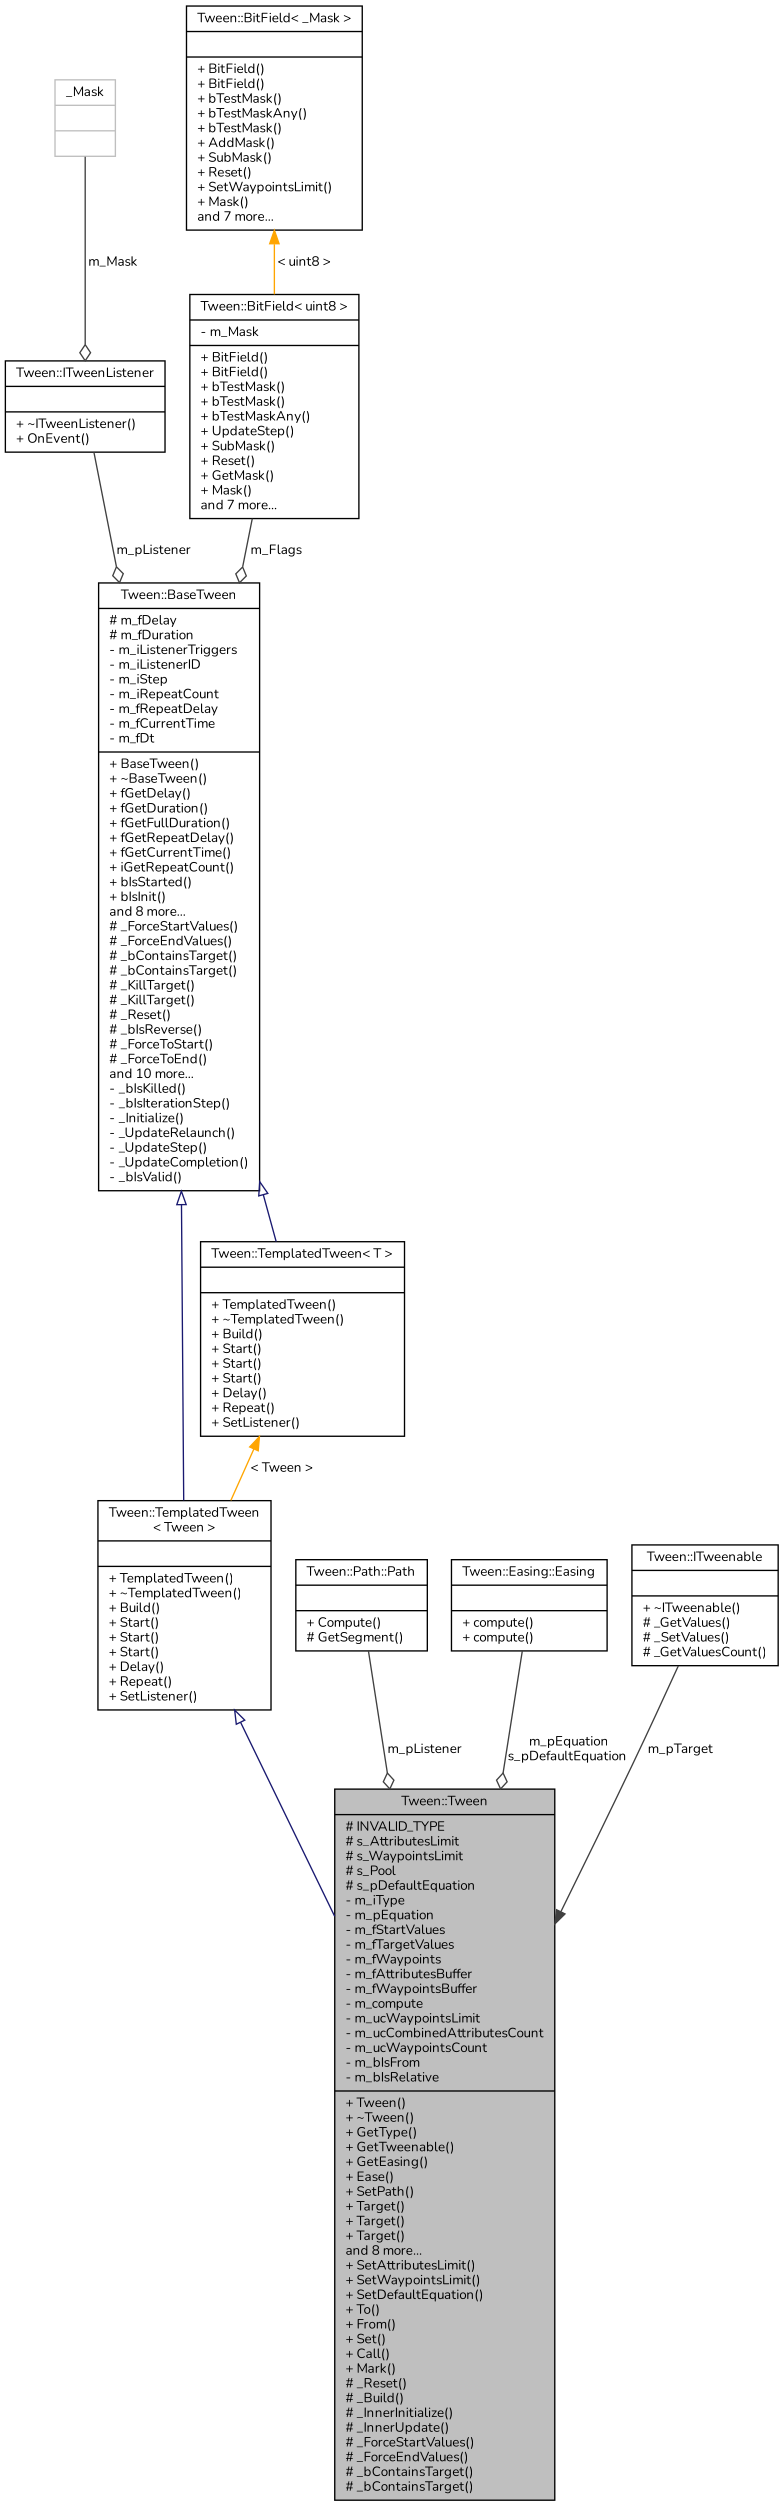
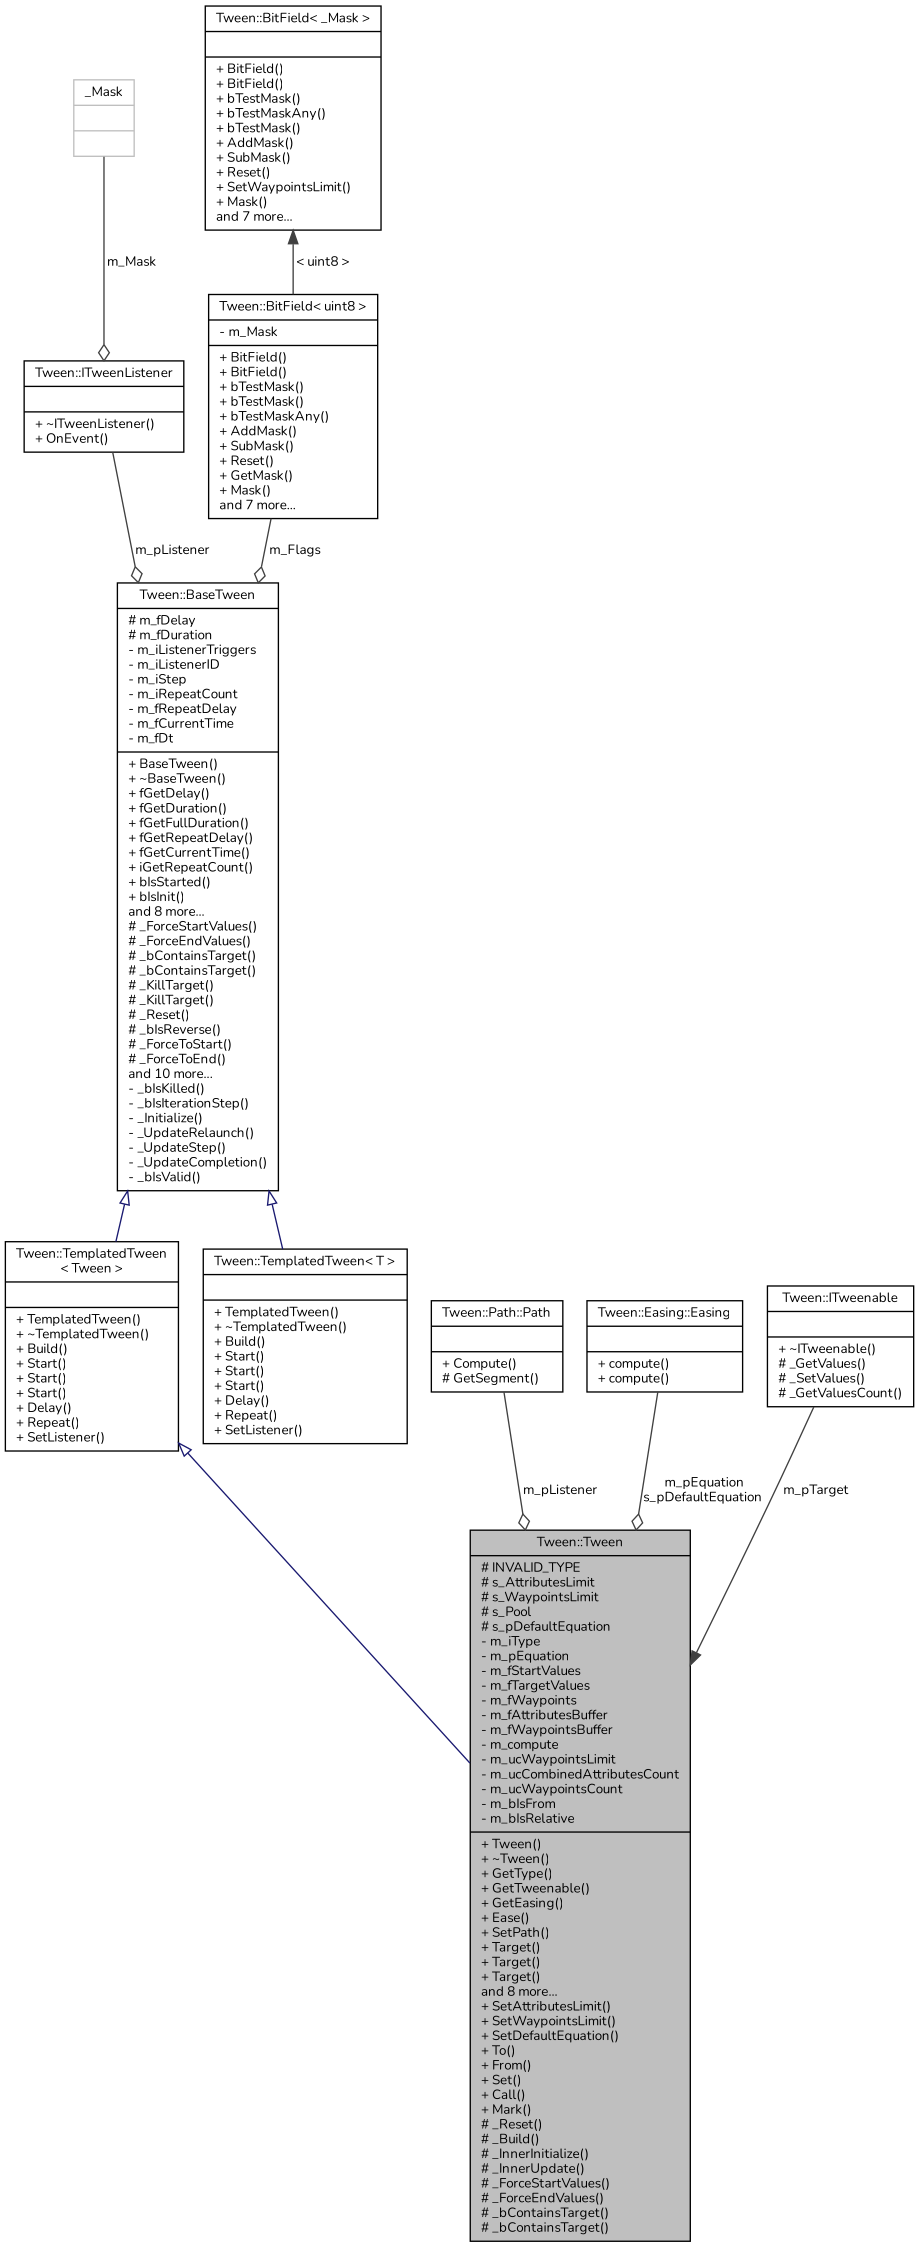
edge "Tween::BitField< uint8 >" -> "Tween::BitField< _Mask >": color orange -> grey25
node "Tween::BitField< uint8 >": text "+ UpdateStep()" -> "+ AddMask()"
edge "Tween::TemplatedTween" -> "Tween::TemplatedTween< T >": removed, label "< Tween >"
